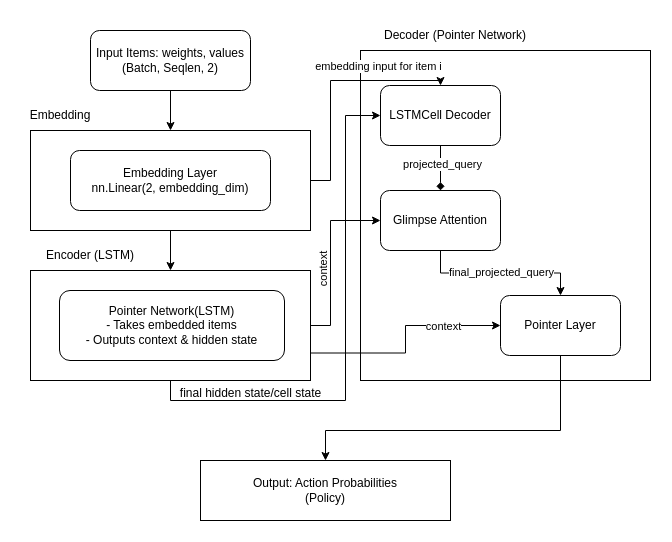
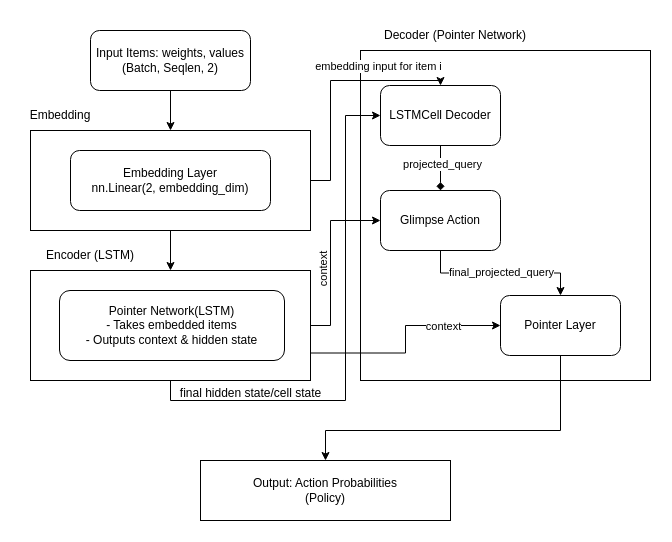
node "Glimpse Attention": label "Glimpse Attention" -> "Glimpse Action"
